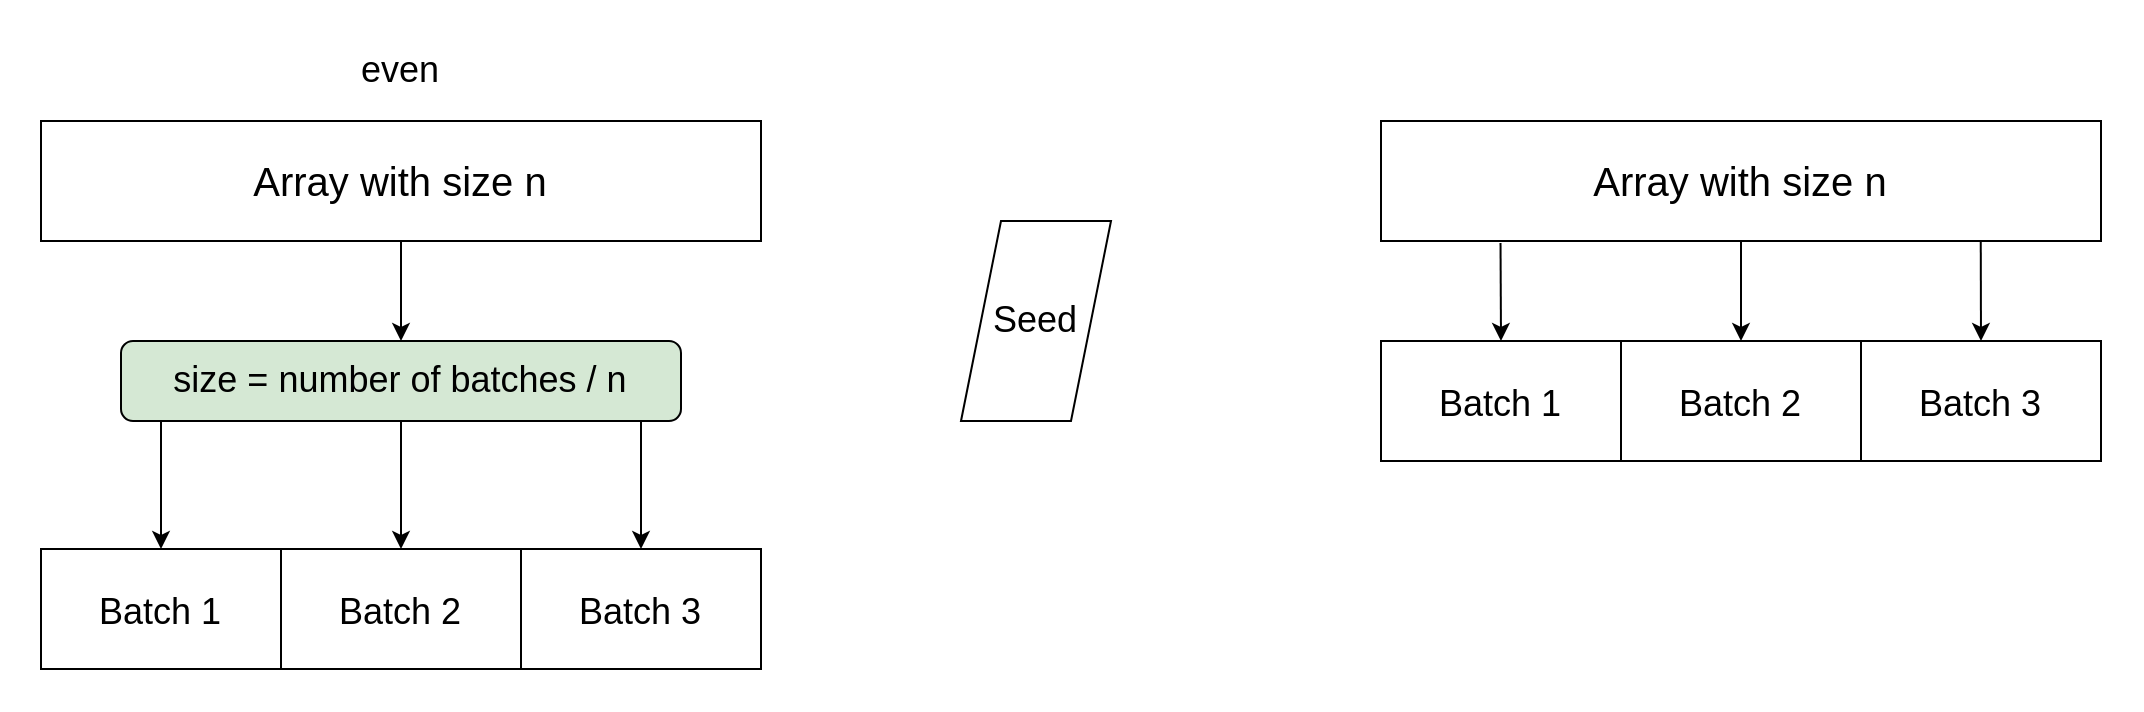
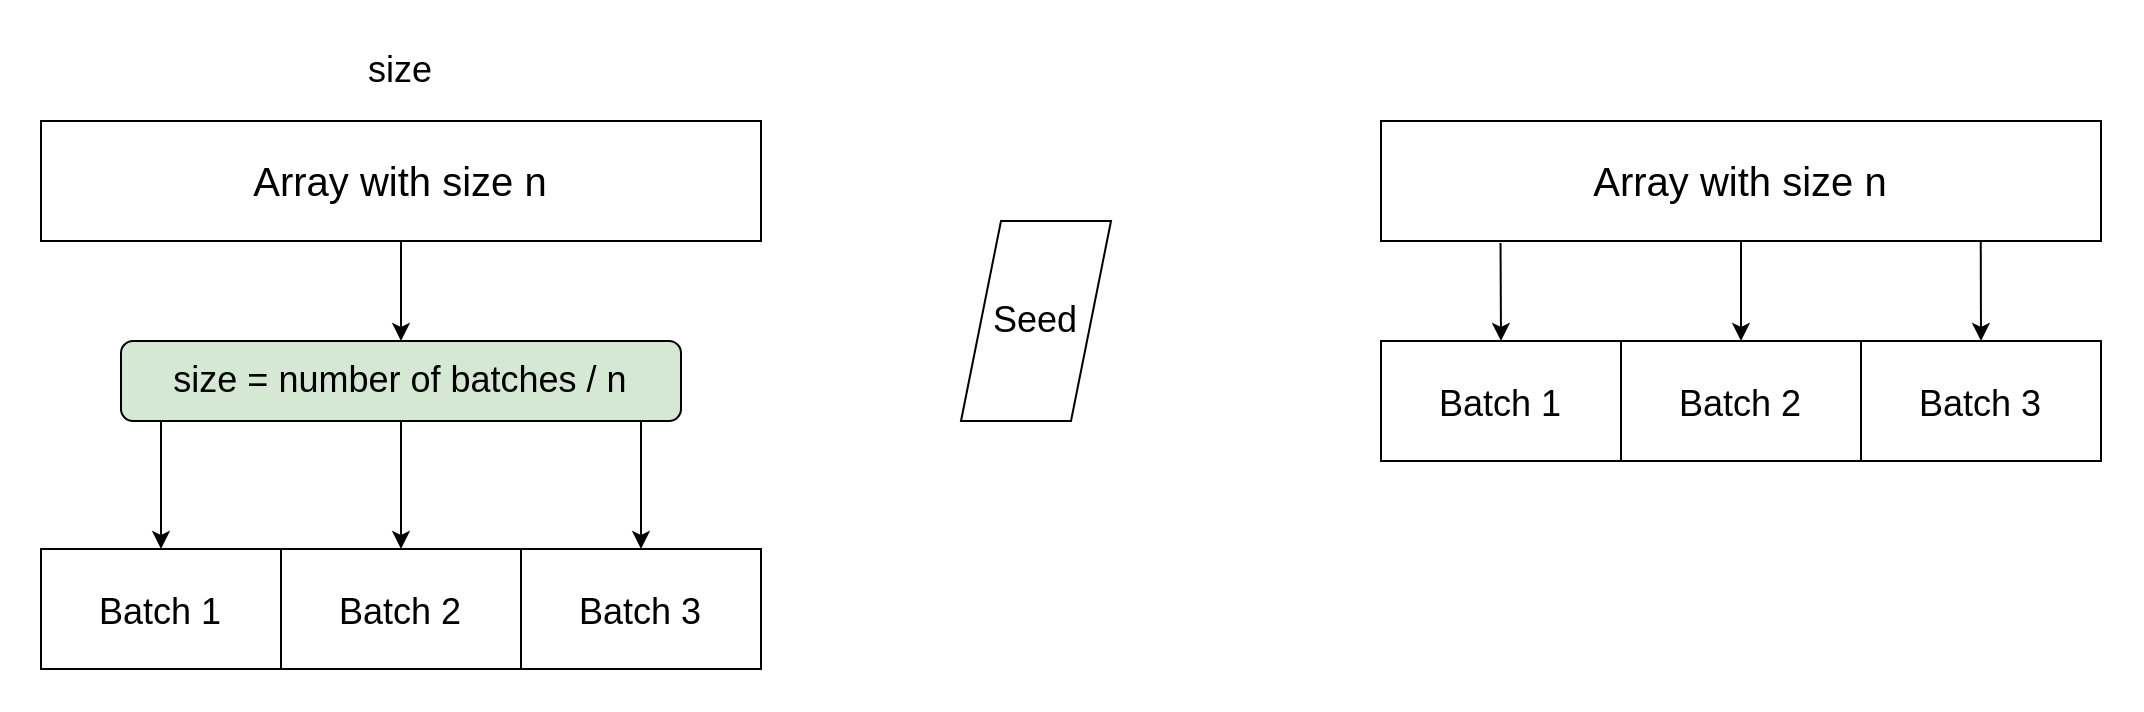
node "even": label "even" -> "size"
